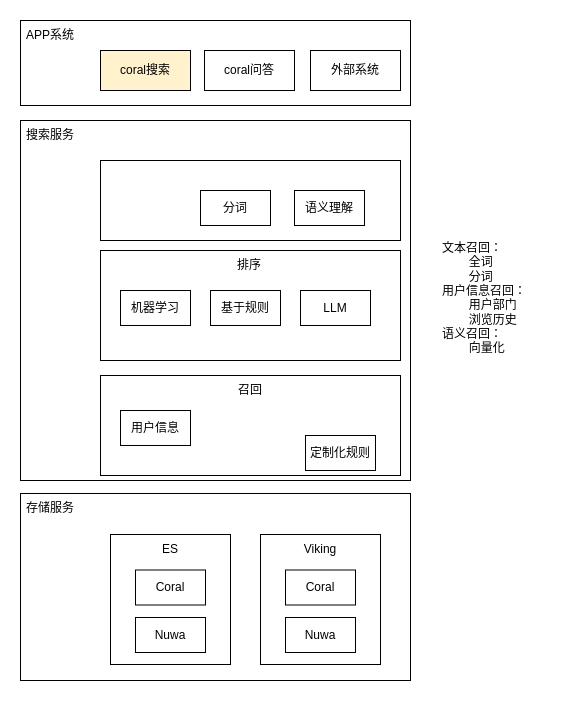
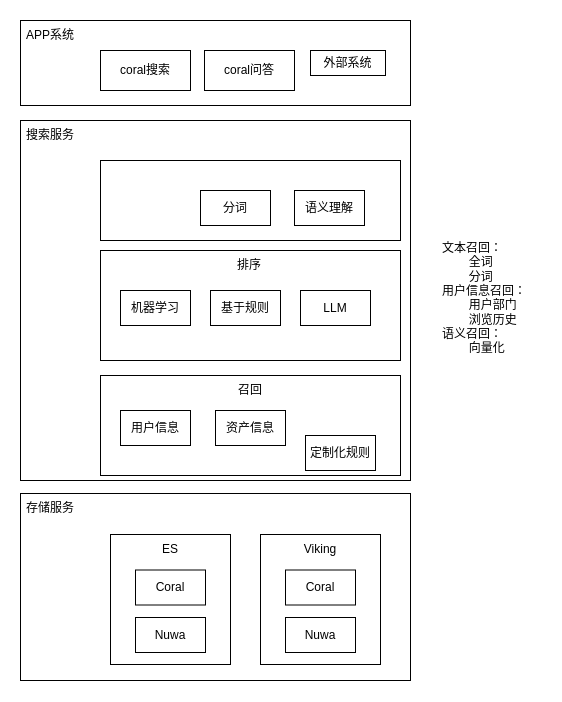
node "coral搜索": fillcolor #fff2cc -> #ffffff
node "外部系统": size 90x40 -> 75x25
node "资产信息": added
